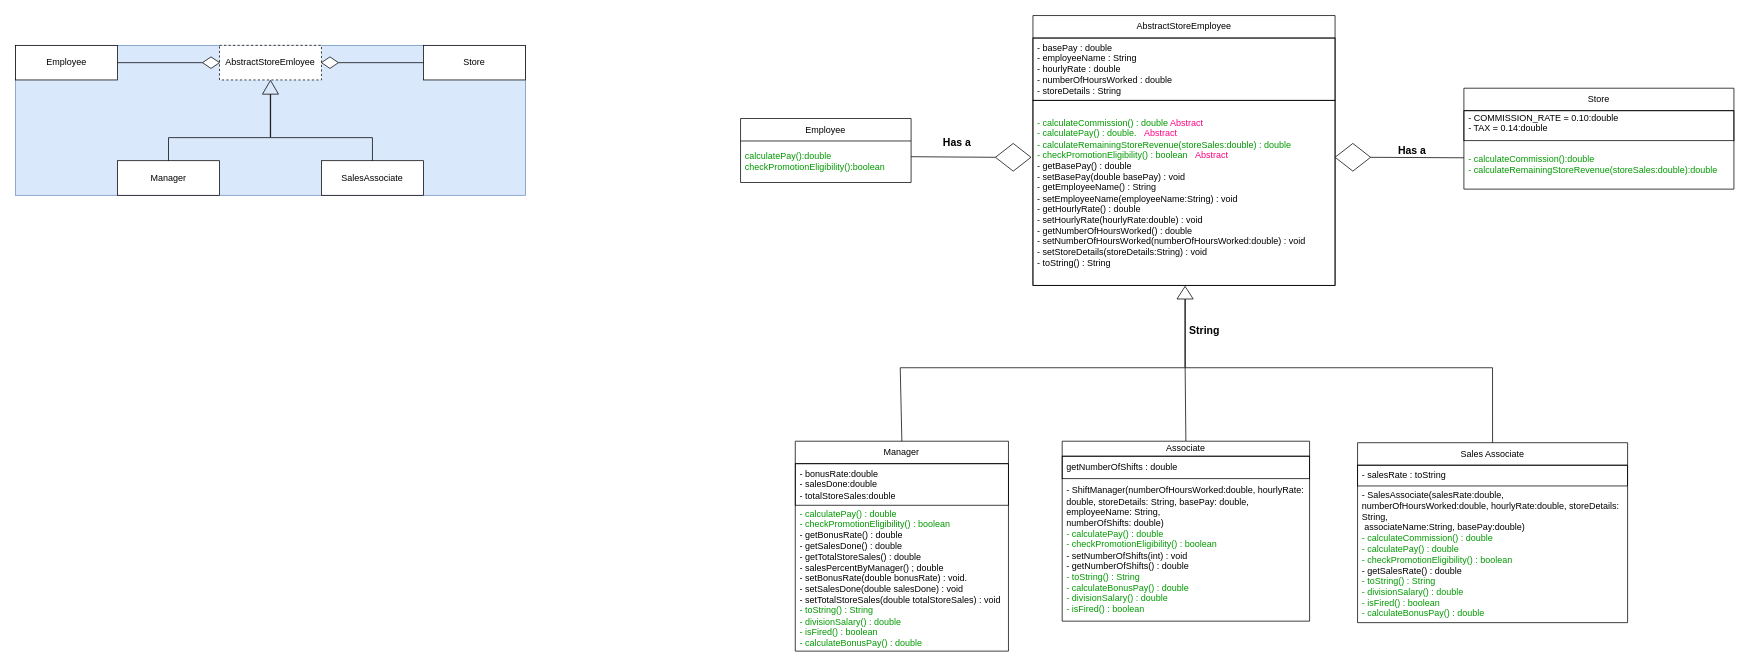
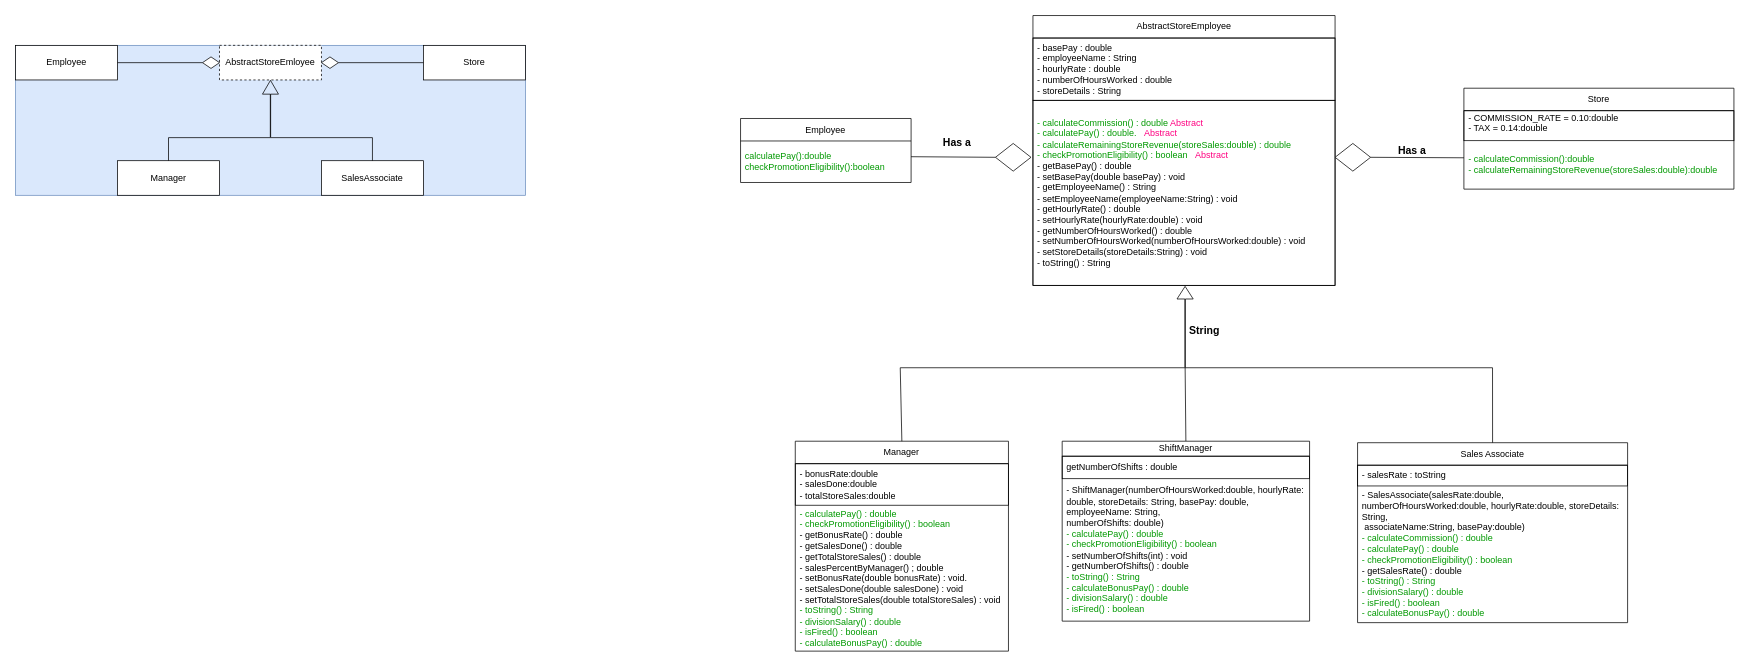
node "Associate": label "Associate" -> "ShiftManager"
